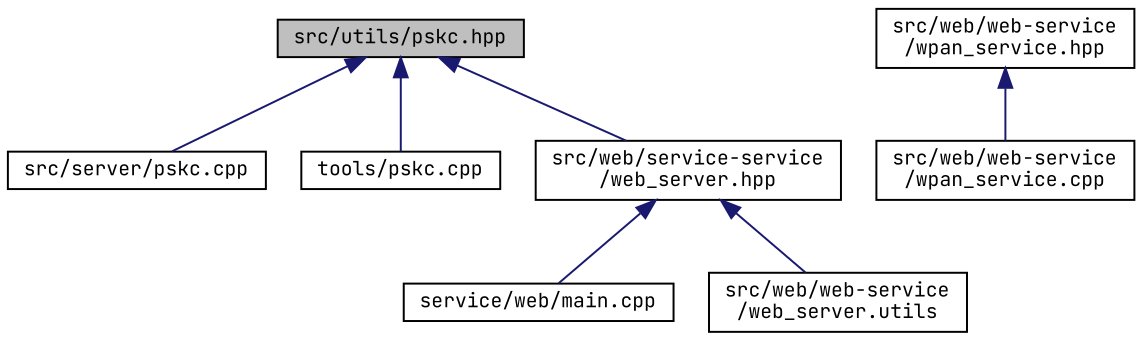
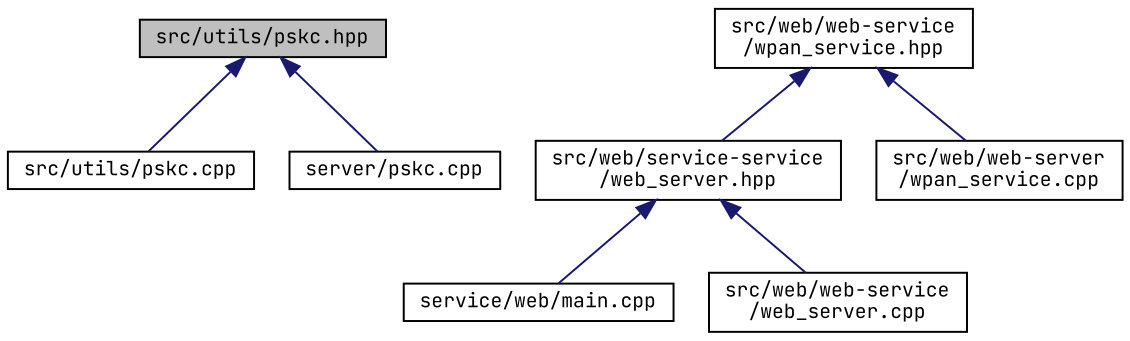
edge "src/web/service-service /web_server.hpp" -> "src/utils/pskc.hpp": now "src/web/service-service /web_server.hpp" -> "src/web/web-service /wpan_service.hpp"
node "src/server/pskc.cpp": label "src/server/pskc.cpp" -> "src/utils/pskc.cpp"
node "tools/pskc.cpp": label "tools/pskc.cpp" -> "server/pskc.cpp"
node "src/web/web-service /wpan_service.cpp": label "src/web/web-service /wpan_service.cpp" -> "src/web/web-server /wpan_service.cpp"
node "src/web/web-service /web_server.utils": label "src/web/web-service /web_server.utils" -> "src/web/web-service /web_server.cpp"
